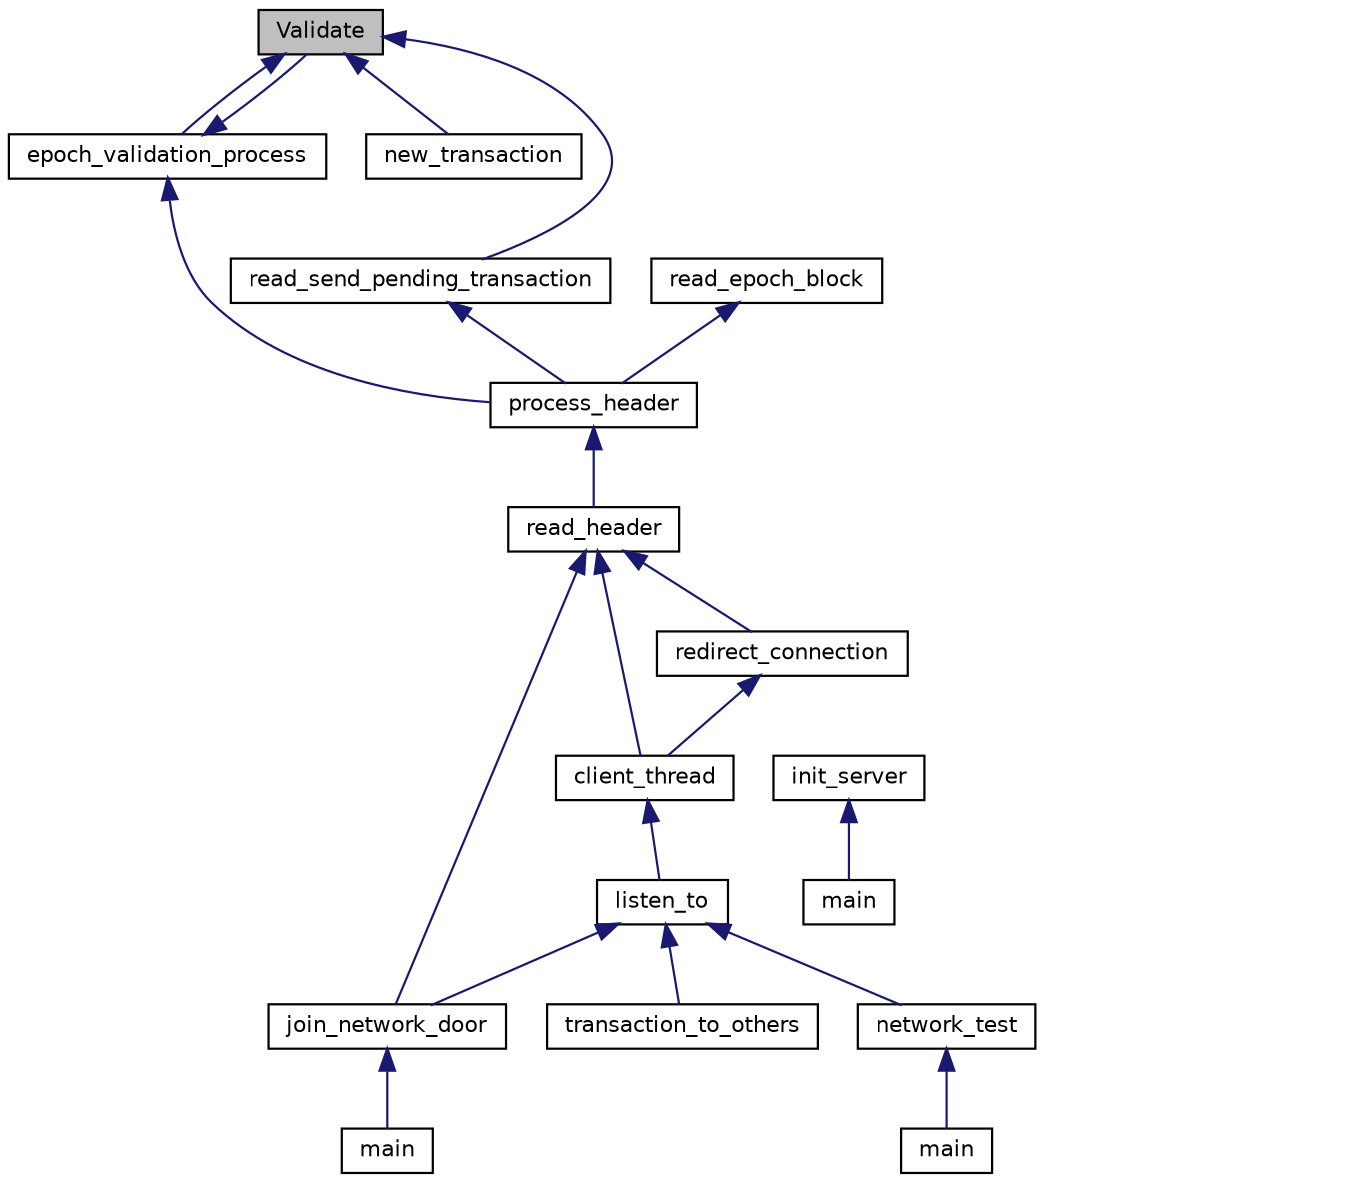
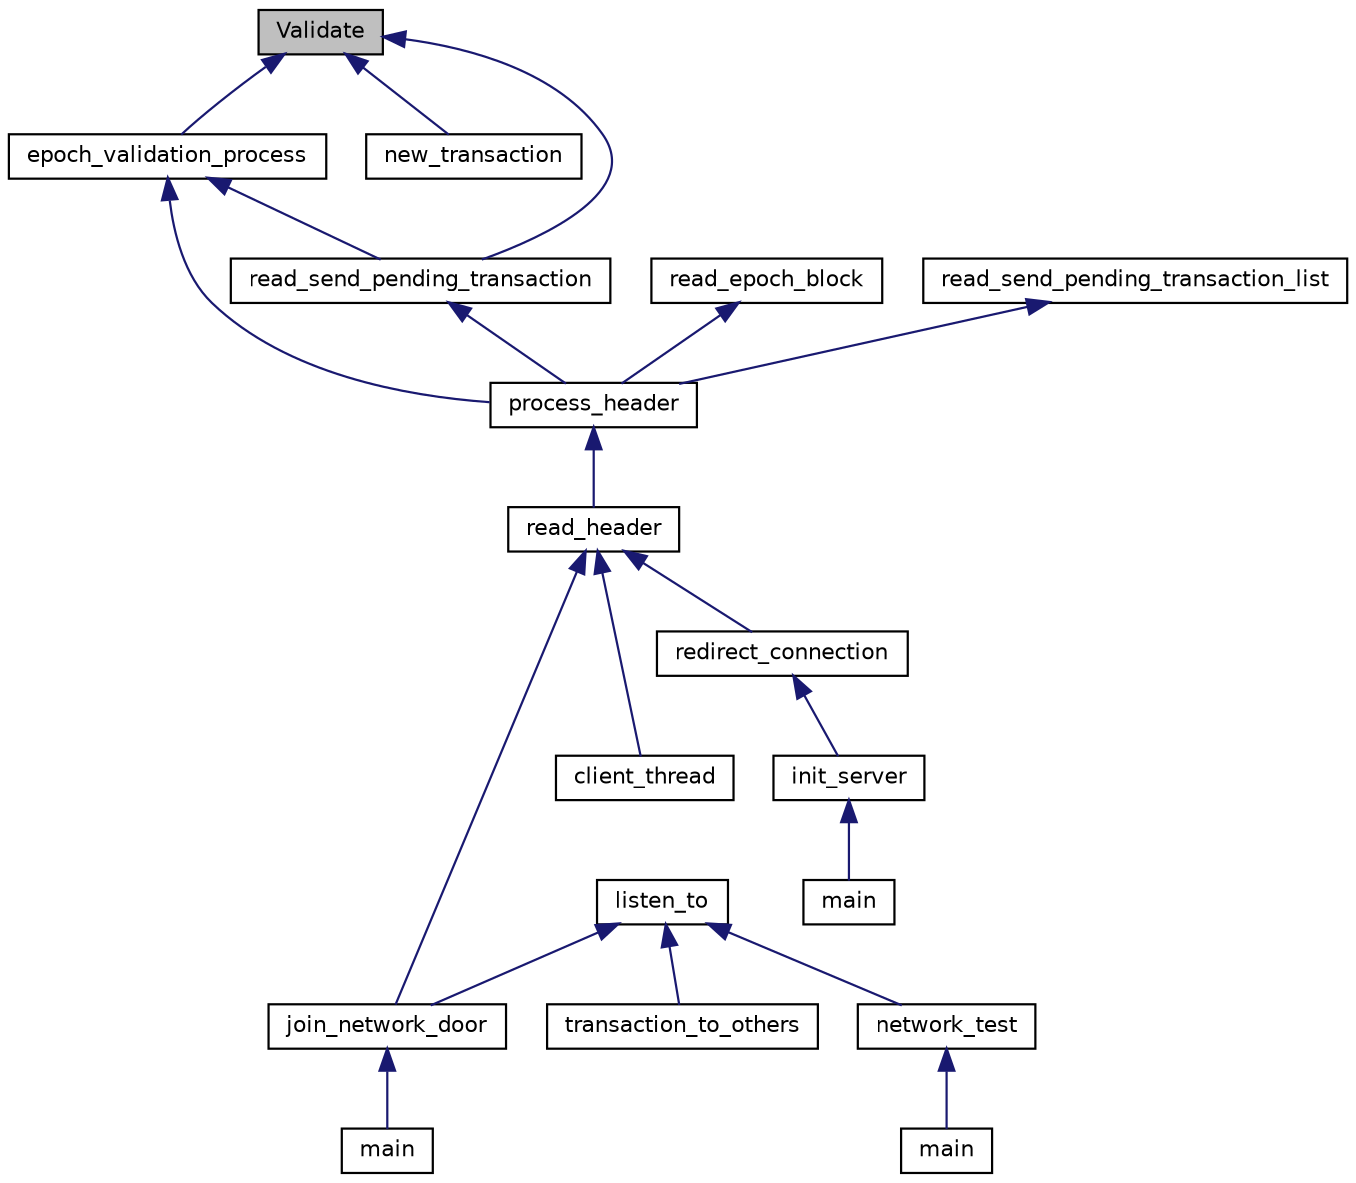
edge "Validate" -> "epoch_validation_process": now "read_send_pending_transaction" -> "epoch_validation_process"
node "read_send_pending_transaction_list": added
edge "client_thread" -> "redirect_connection": now "init_server" -> "redirect_connection"
edge "listen_to" -> "client_thread": removed
